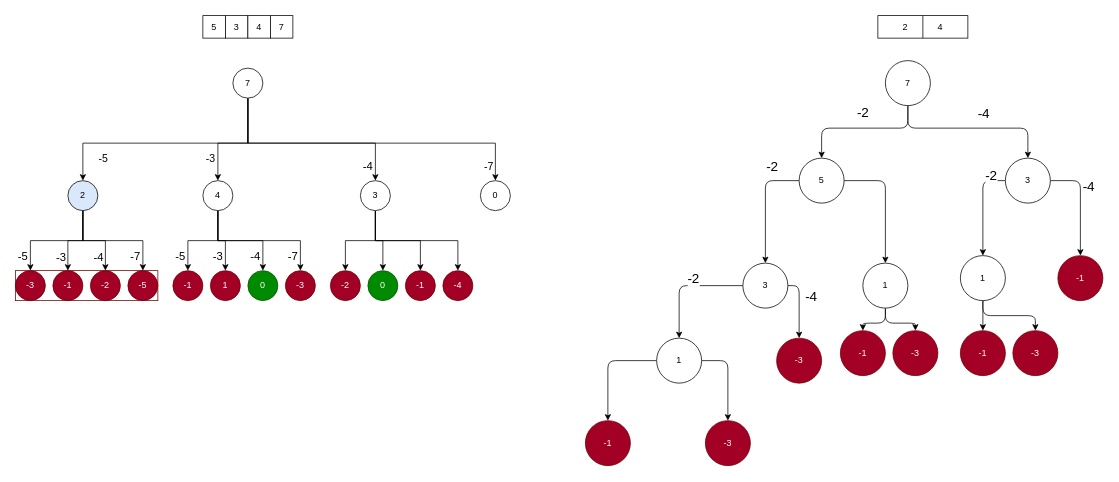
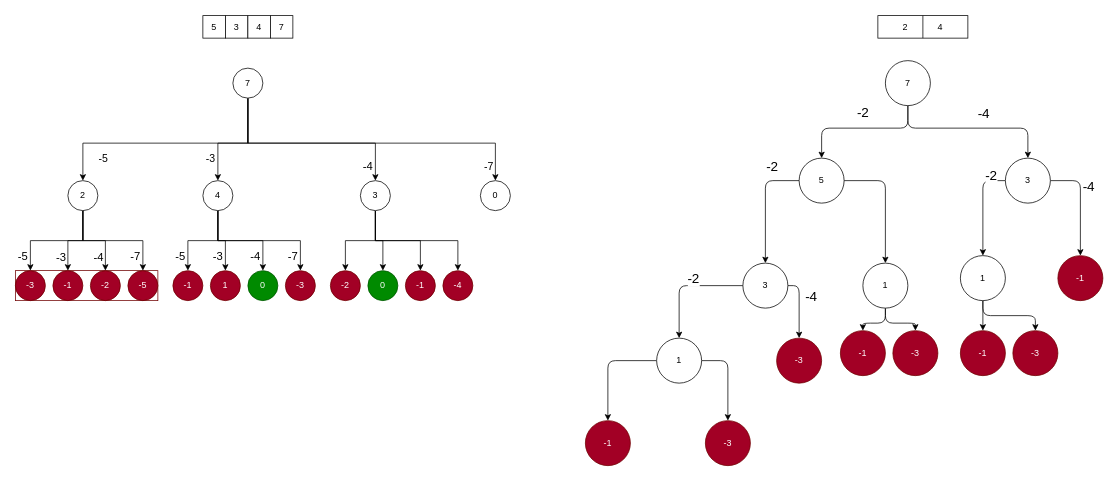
node "2": fillcolor #dae8fc -> #ffffff
